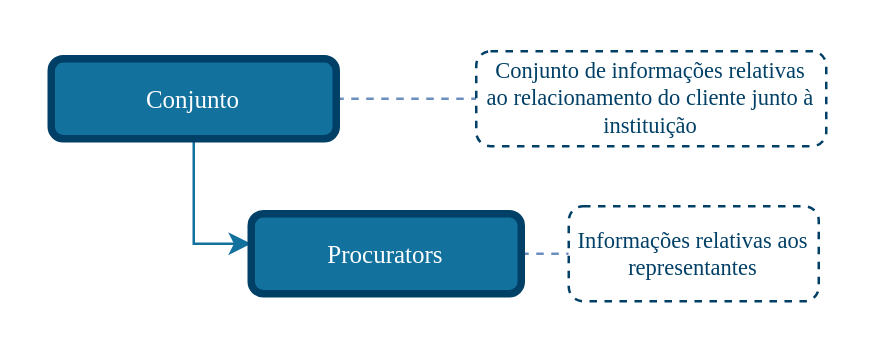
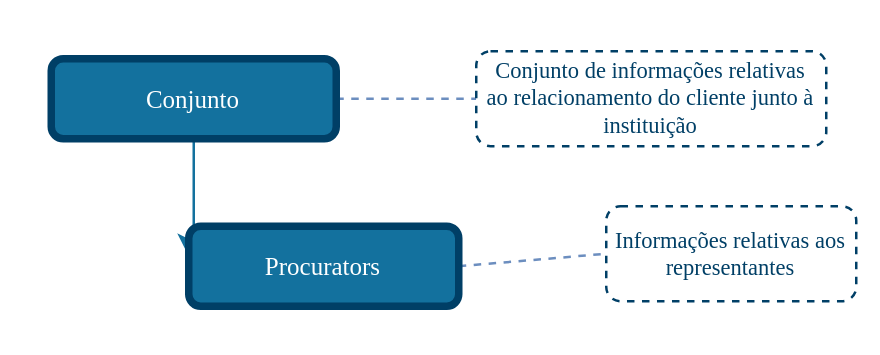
node "Procurators": moved (386, 254) -> (324, 266)
node "Informações relativas aos representantes": moved (694, 254) -> (731, 254)
